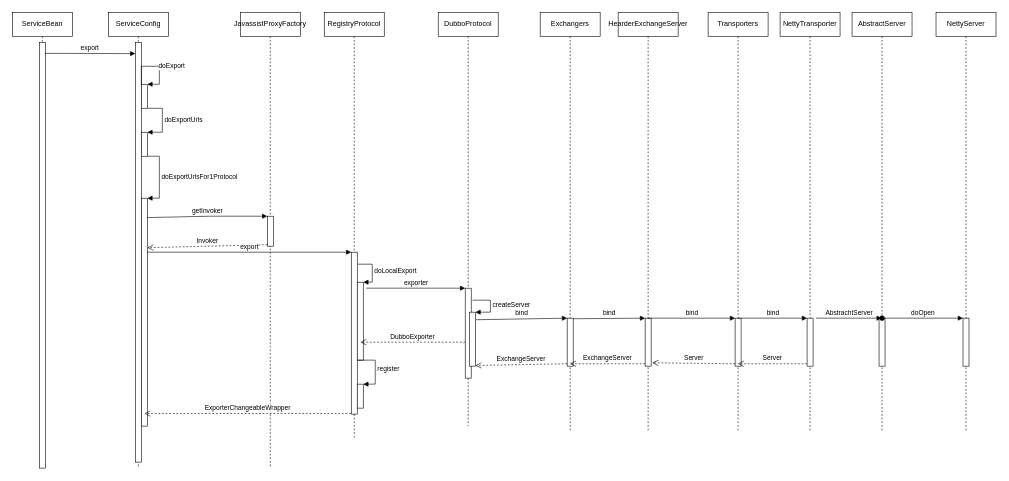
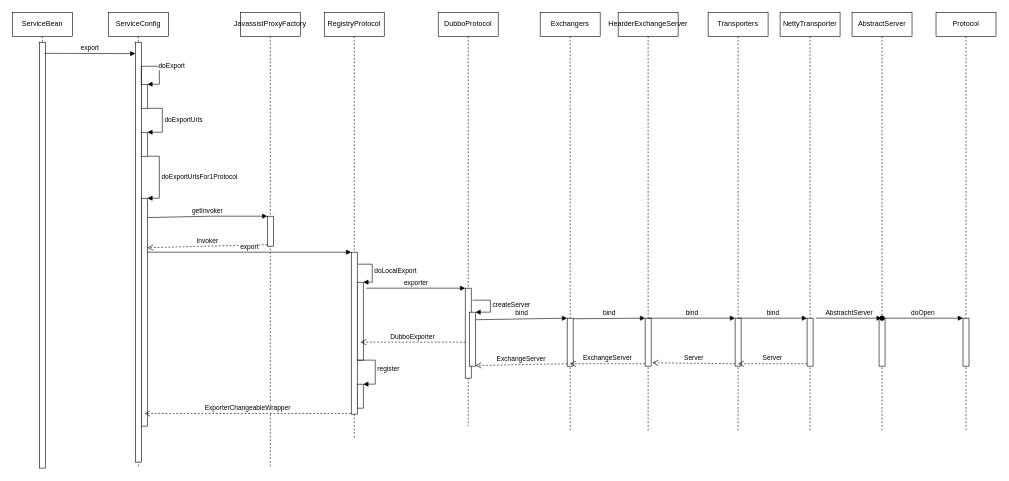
node "NettyServer": label "NettyServer" -> "Protocol"
